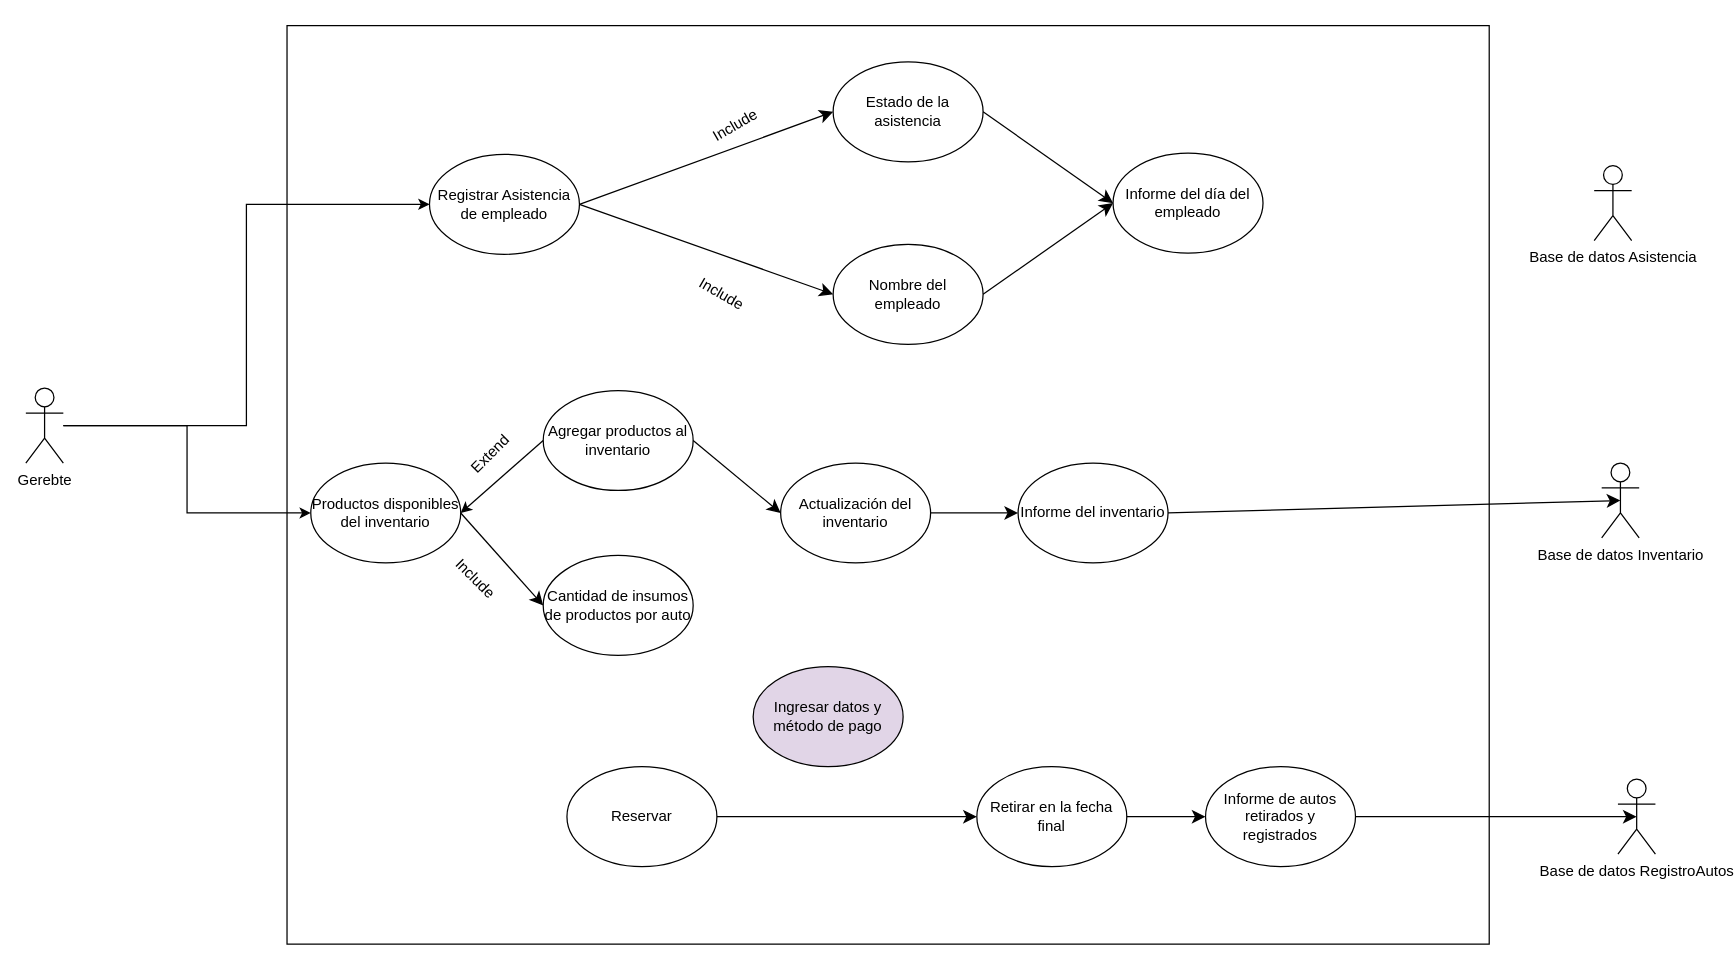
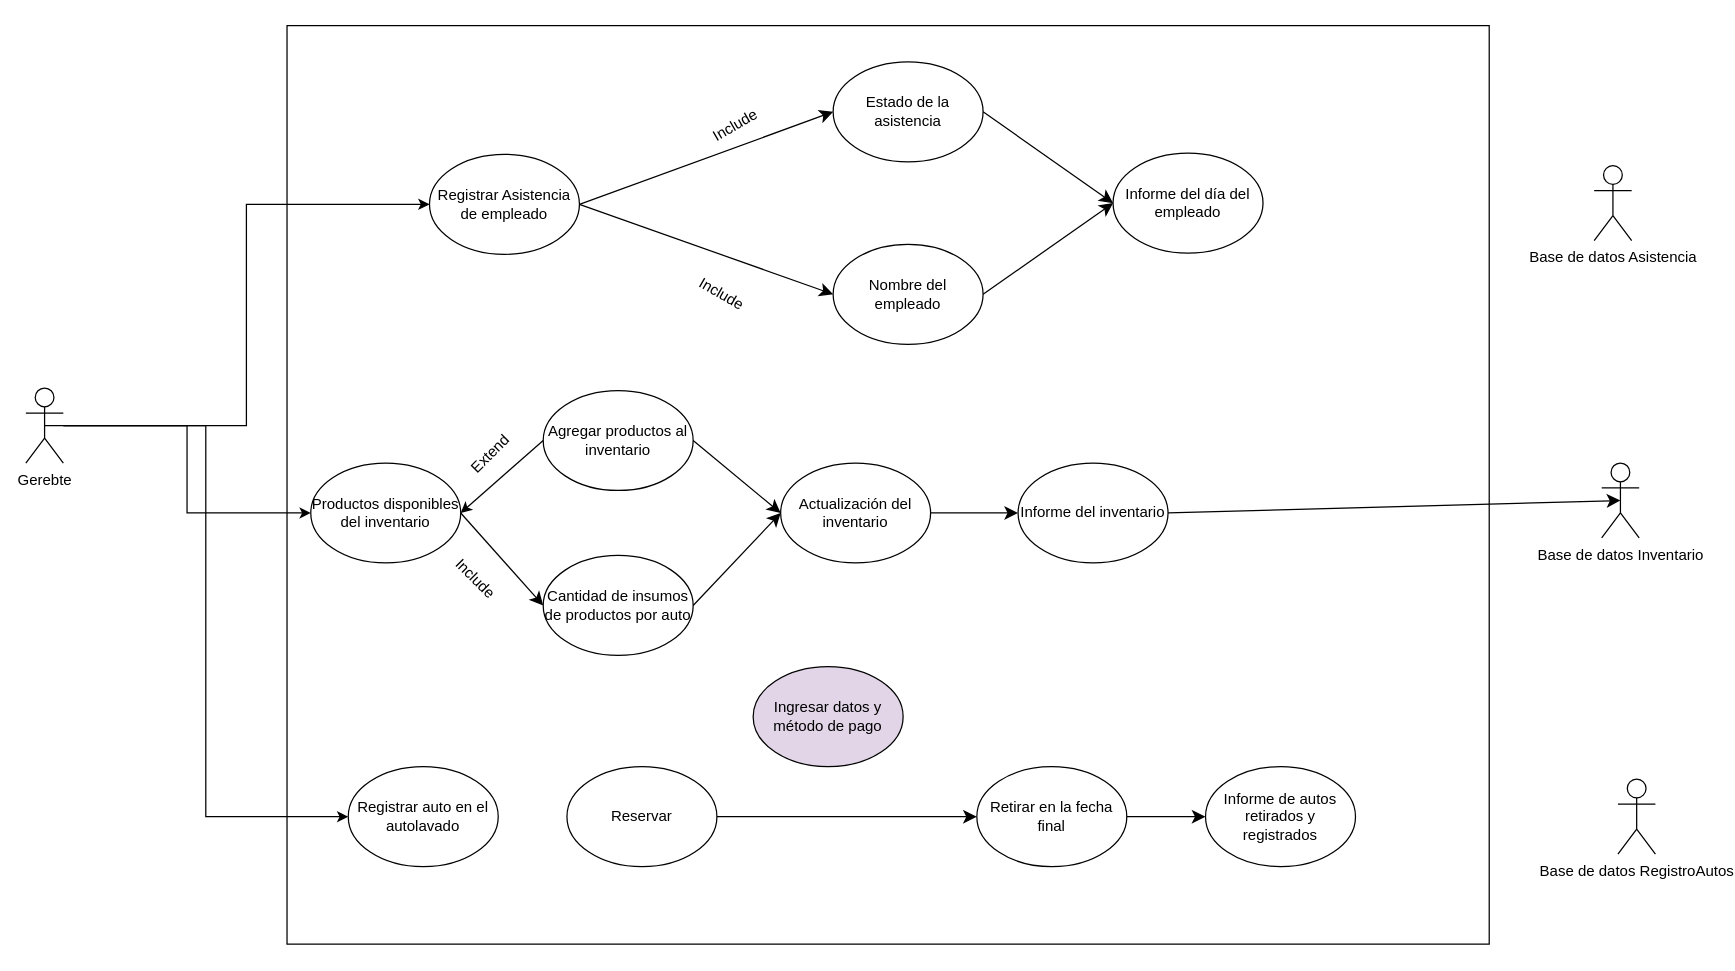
edge "Cantidad de insumos de productos por auto" -> "Actualización del inventario": added
edge "Gerebte" -> "Registrar auto en el autolavado": added
node "Registrar auto en el autolavado": added
edge "Informe de autos retirados y registrados" -> "Base de datos RegistroAutos": removed
